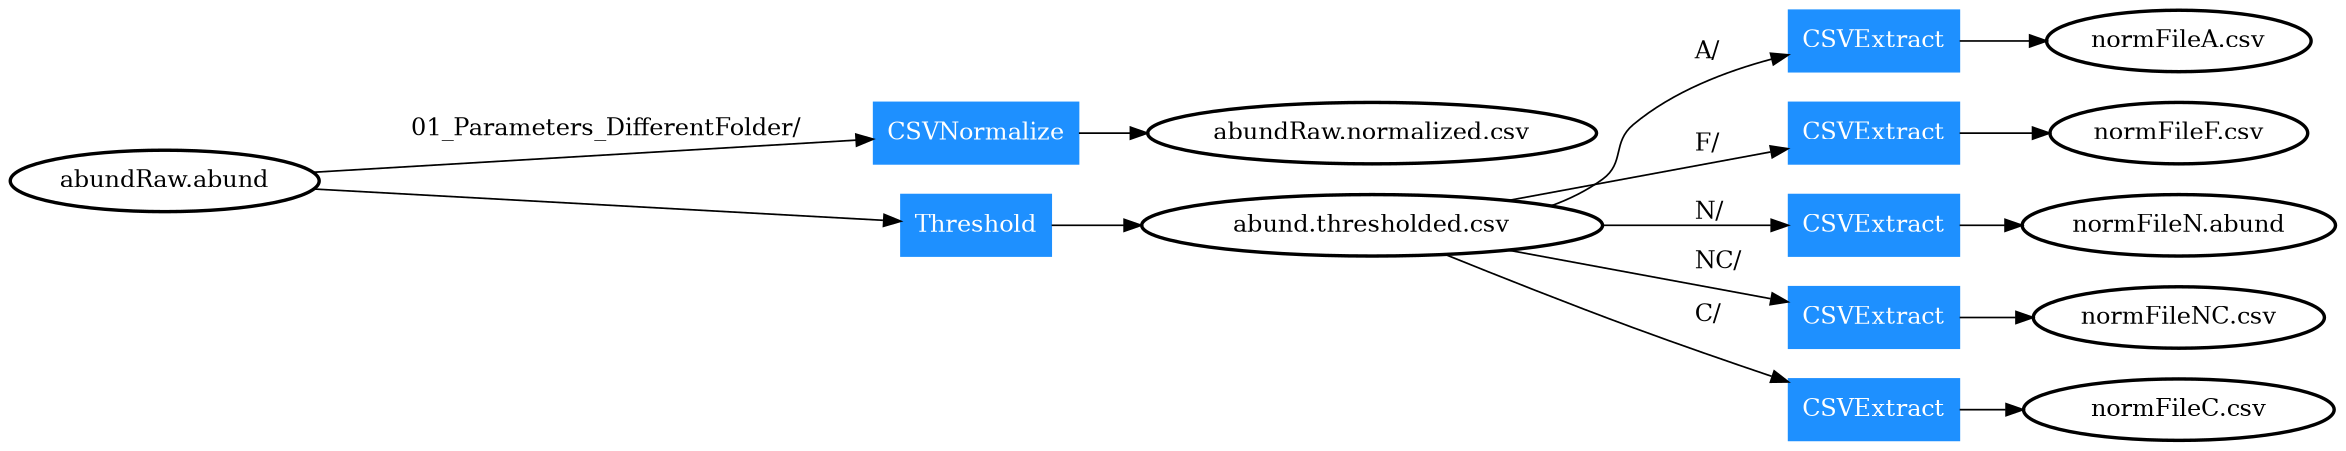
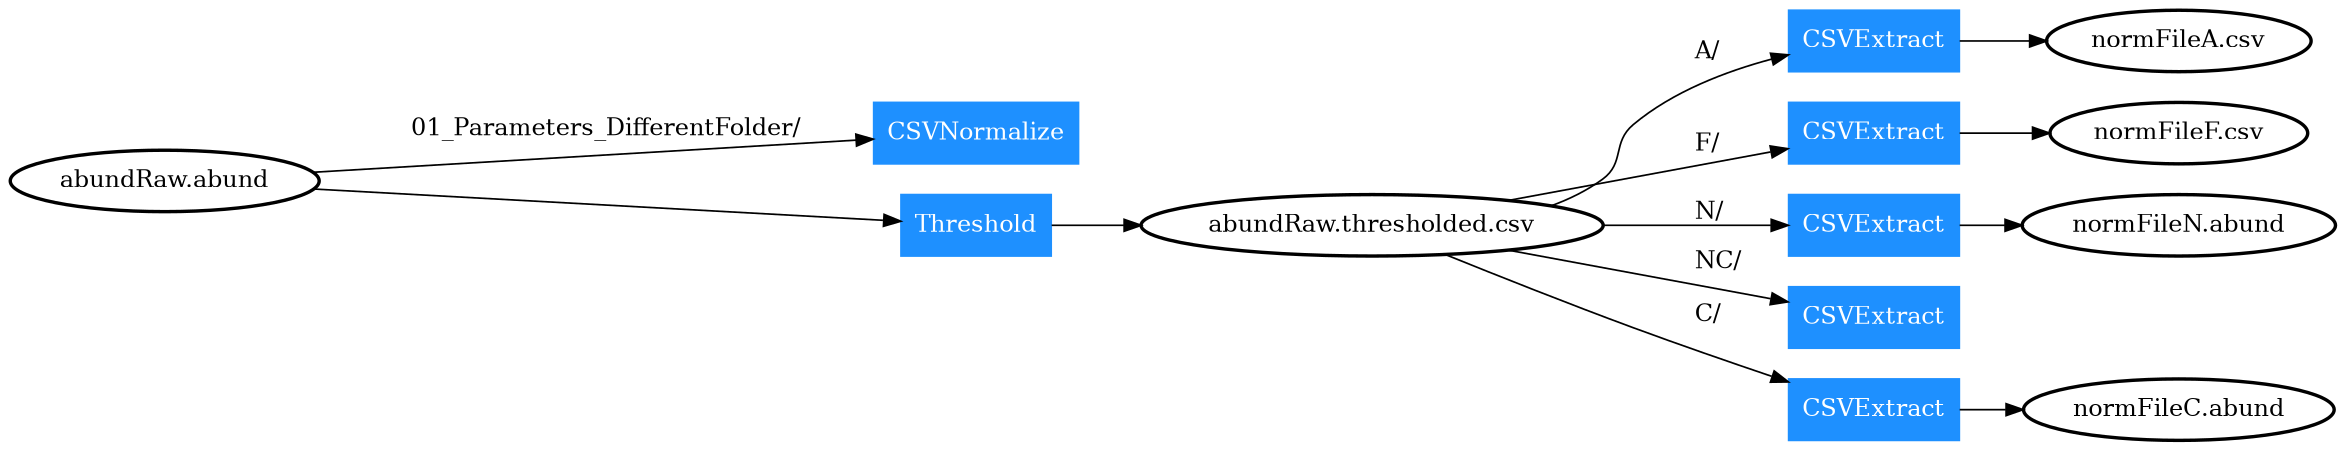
node "abundRaw.normalized.csv": removed
node "abund.thresholded.csv": label "abund.thresholded.csv" -> "abundRaw.thresholded.csv"
node "normFileNC.csv": removed
node "normFileC.csv": label "normFileC.csv" -> "normFileC.abund"
